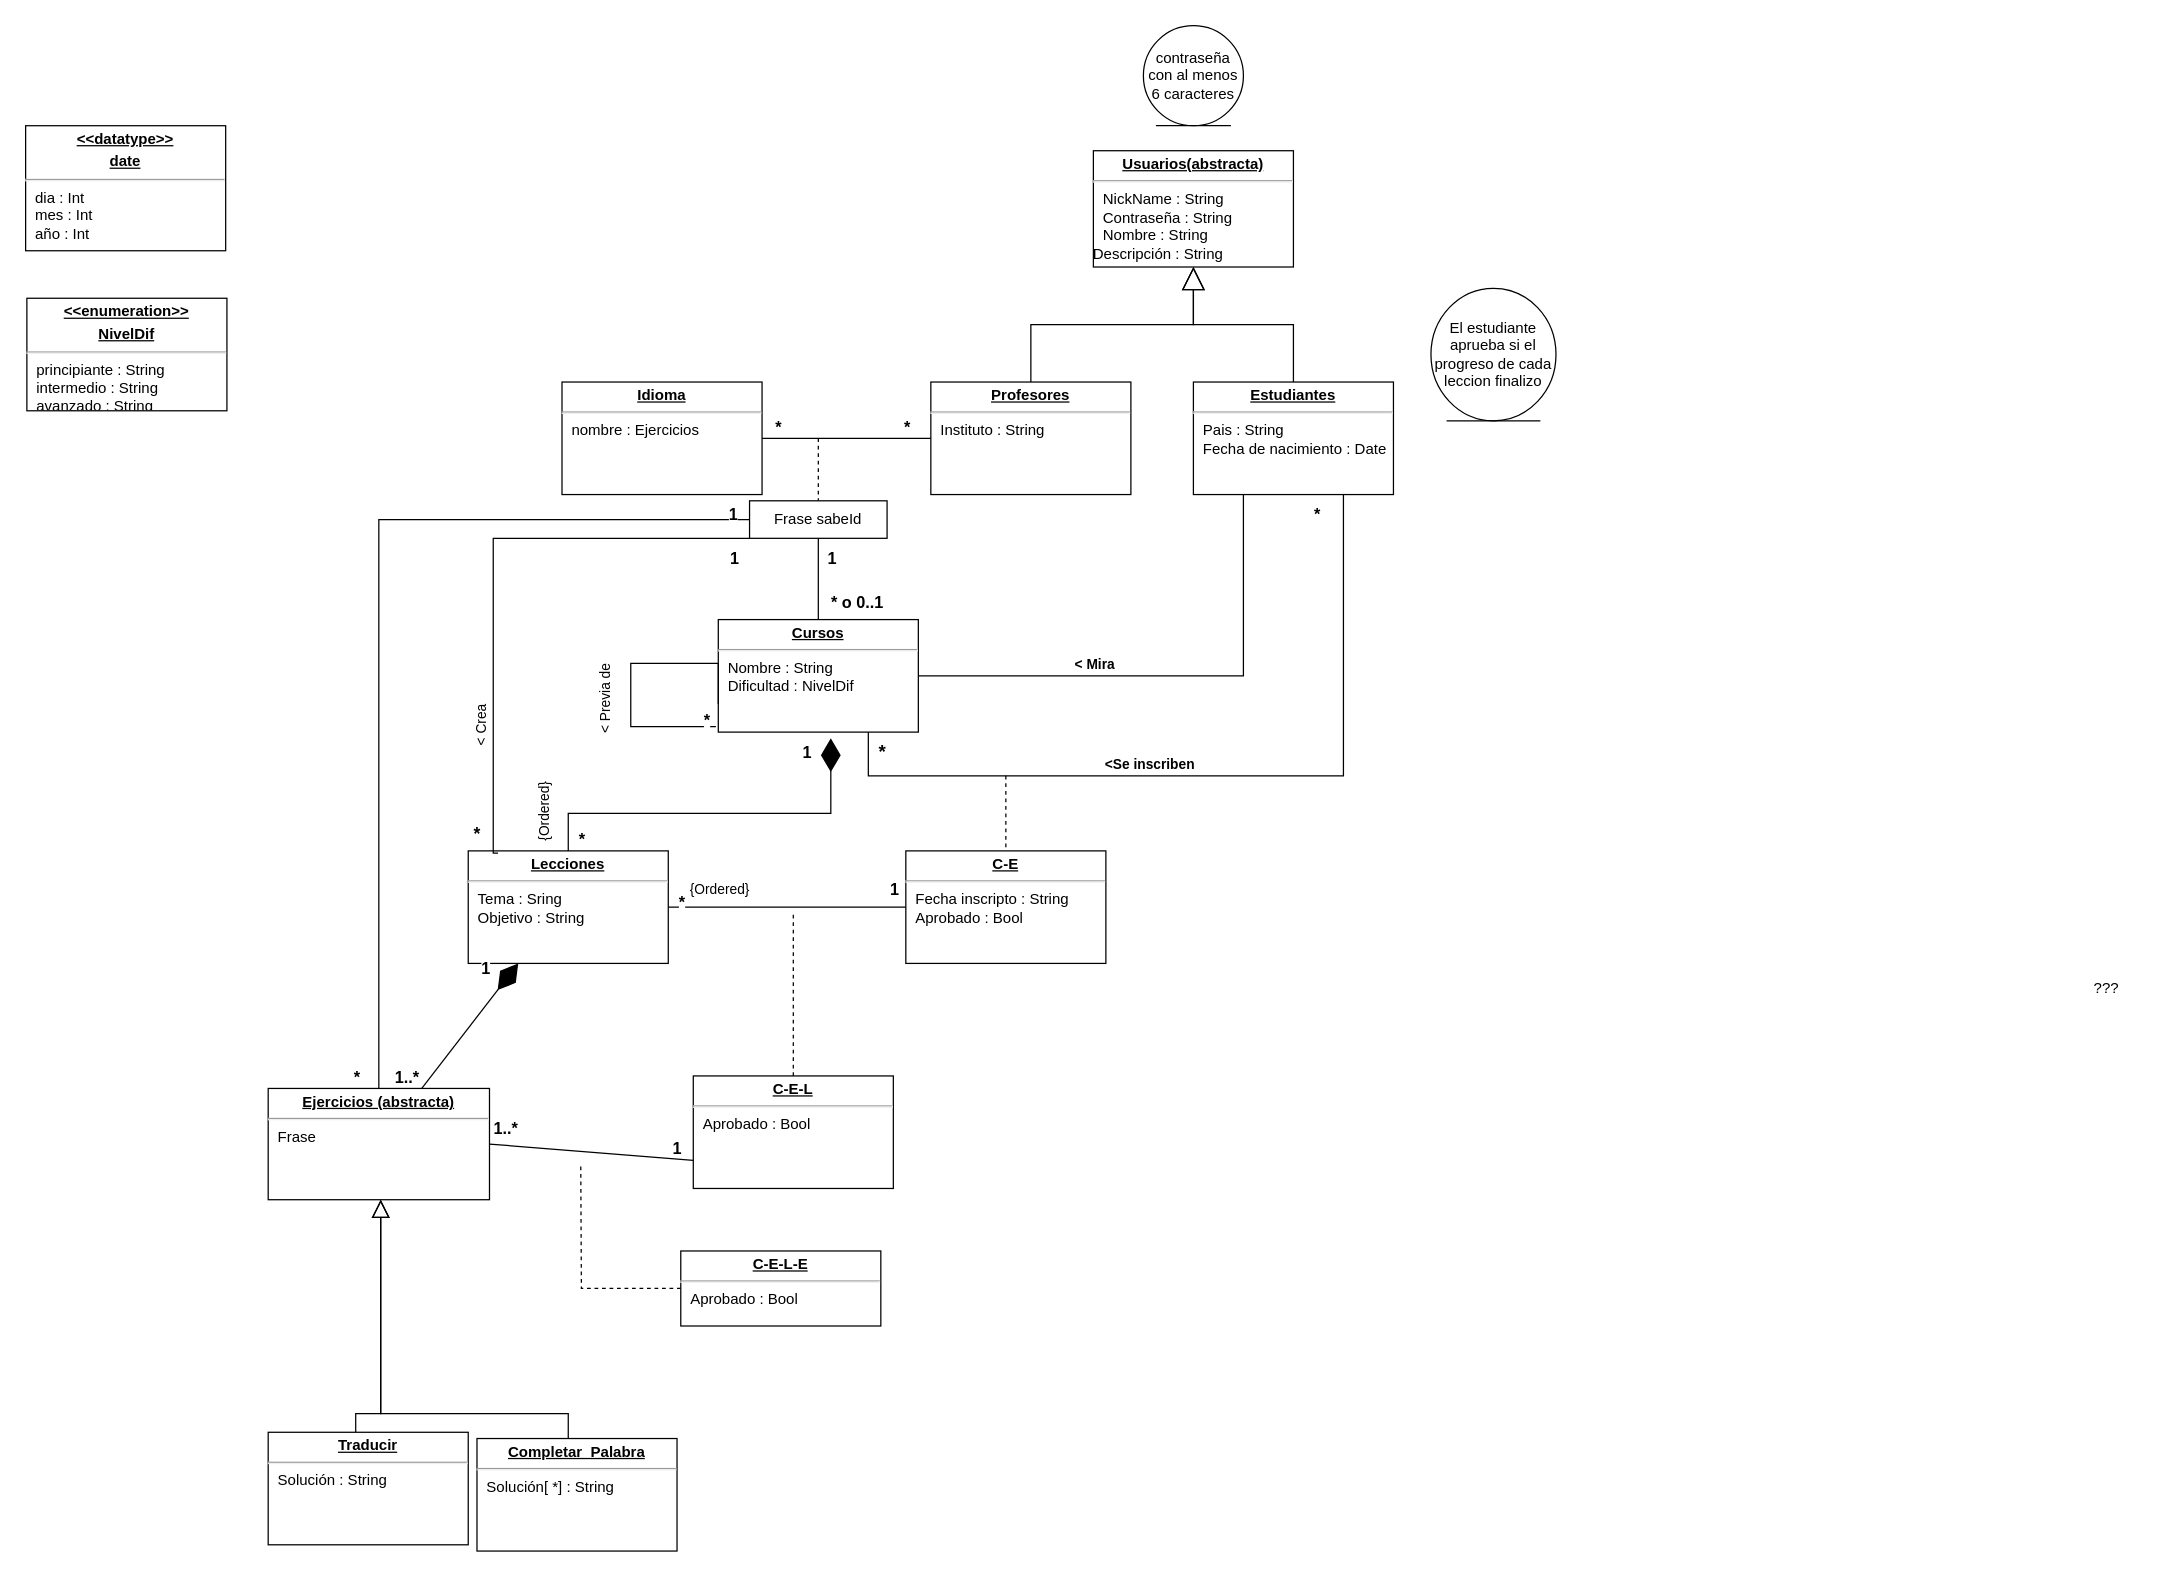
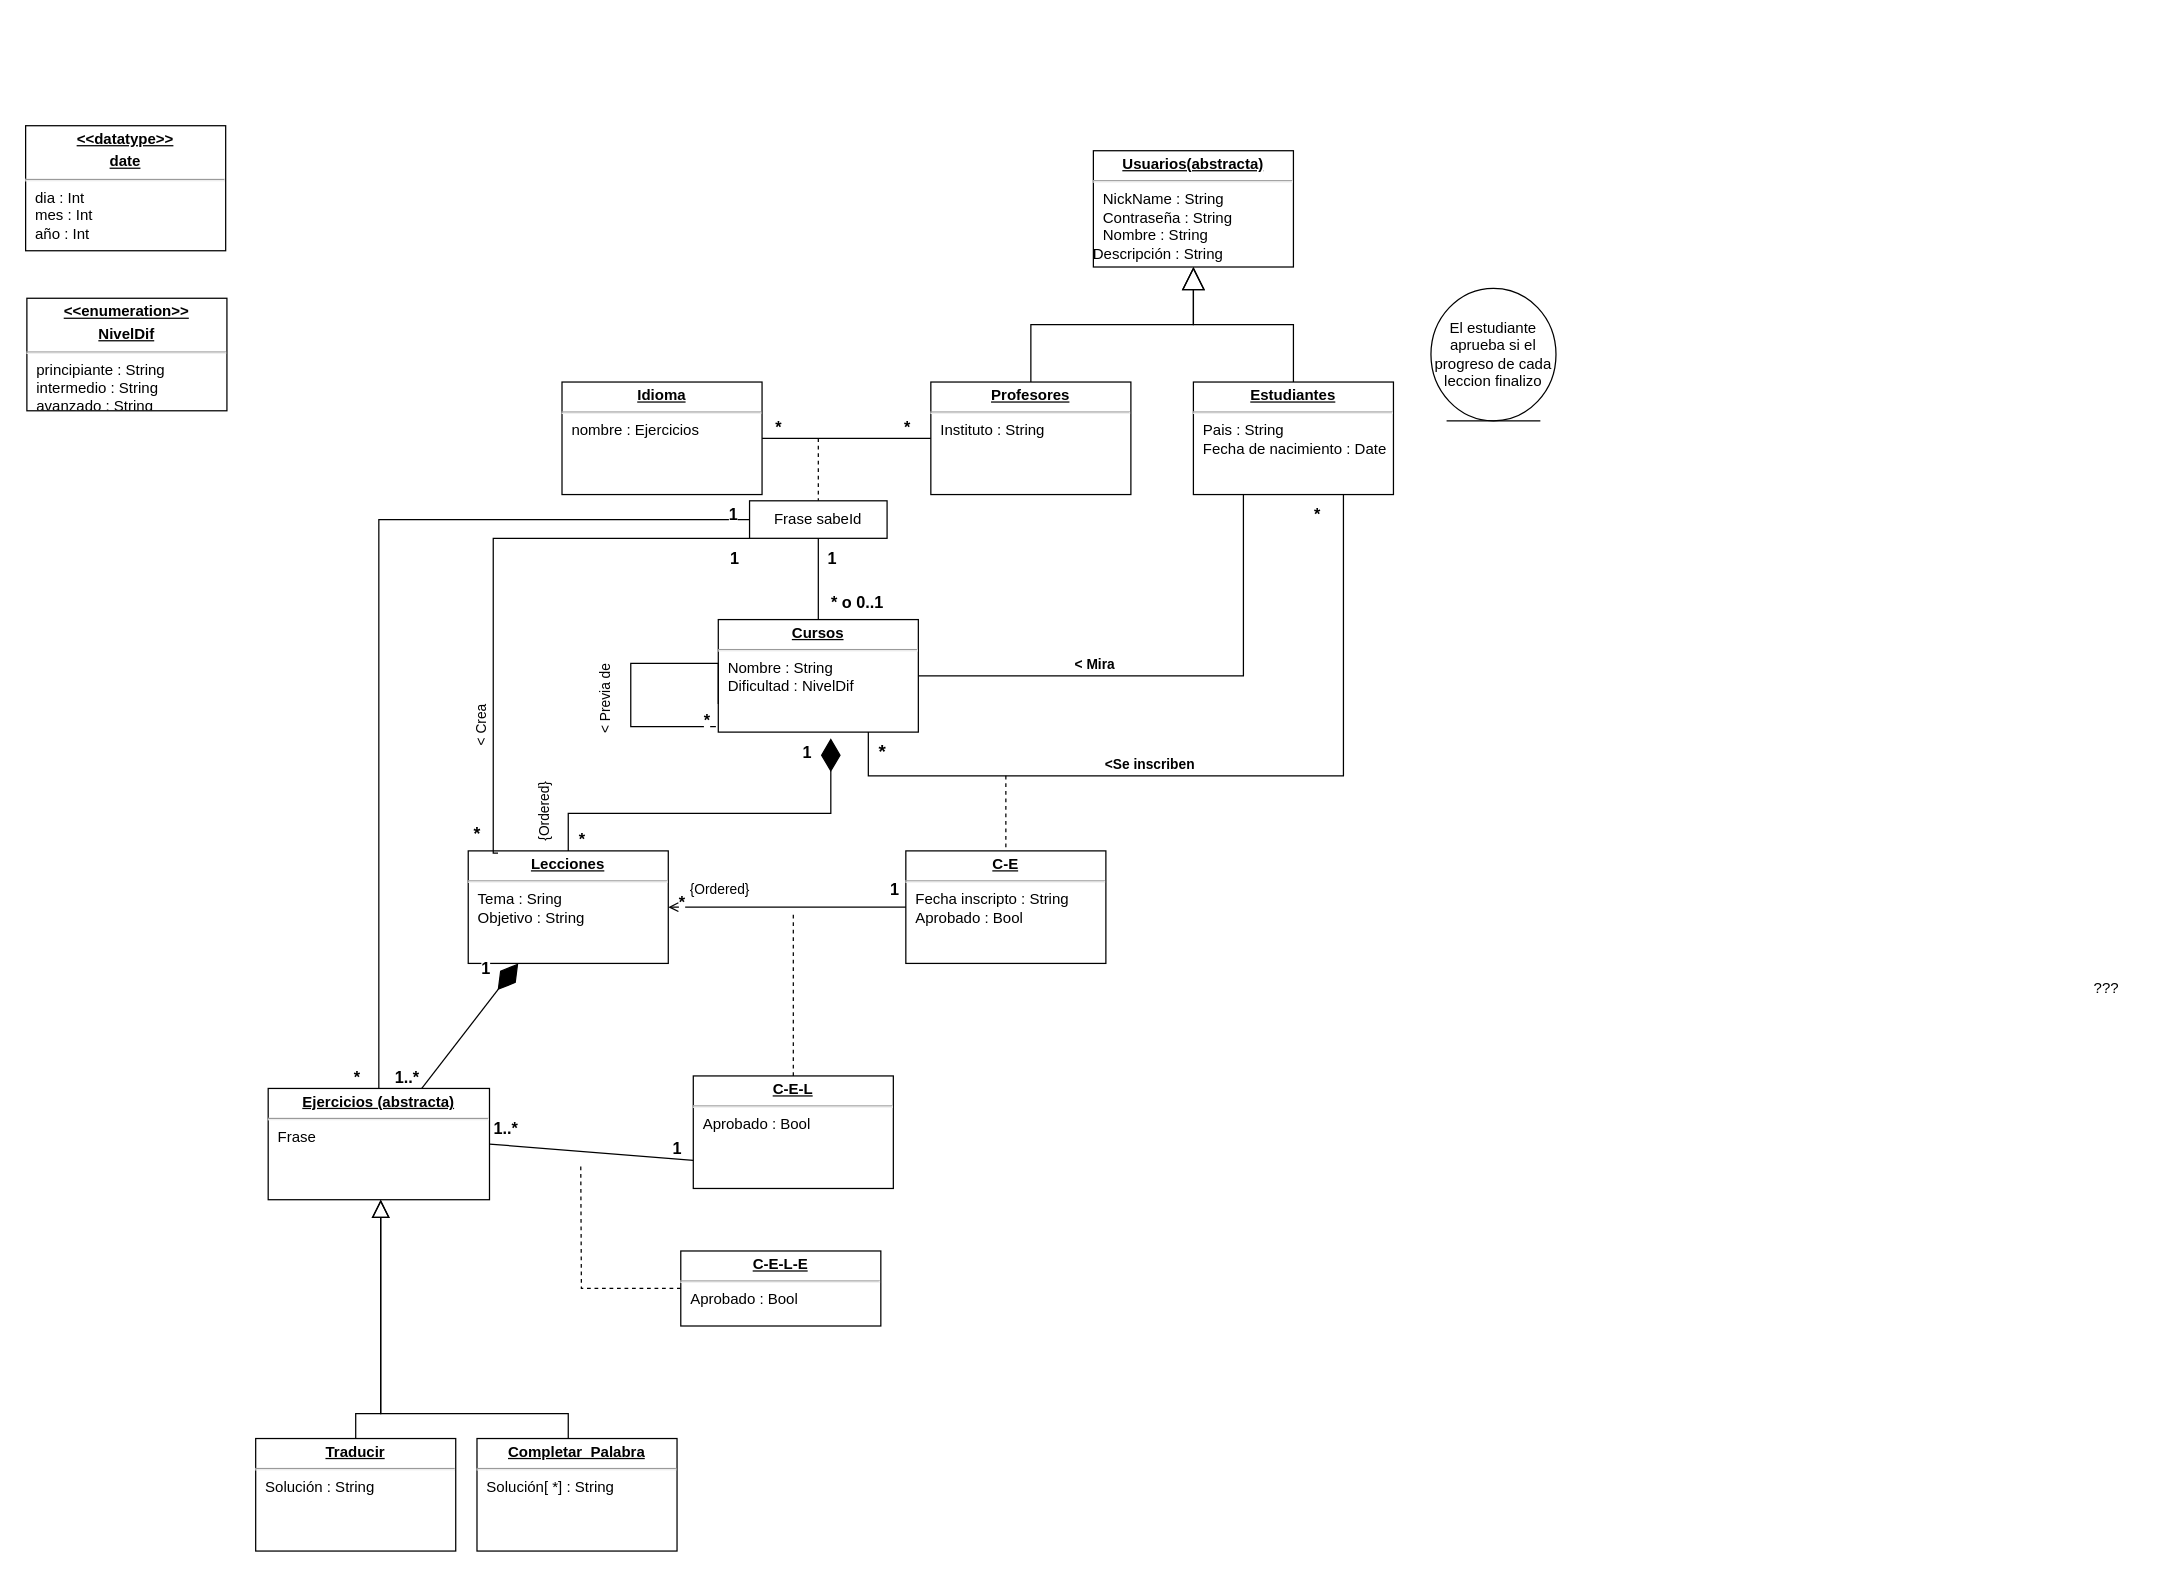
node "contraseña con al menos 6 caracteres": removed
edge "Lecciones Tema : Sring Objetivo : String" -- "C-E Fecha inscripto : String Aprobado : Bool": arrowhead none -> open
node "Traducir Solución : String": moved (368, 1488) -> (356, 1494)
